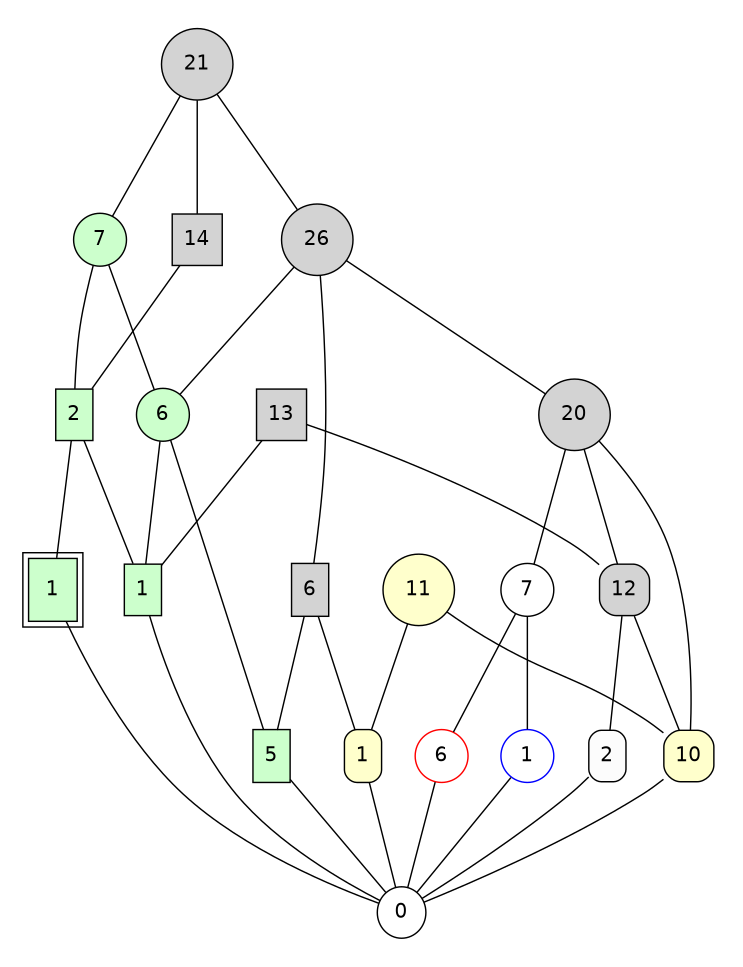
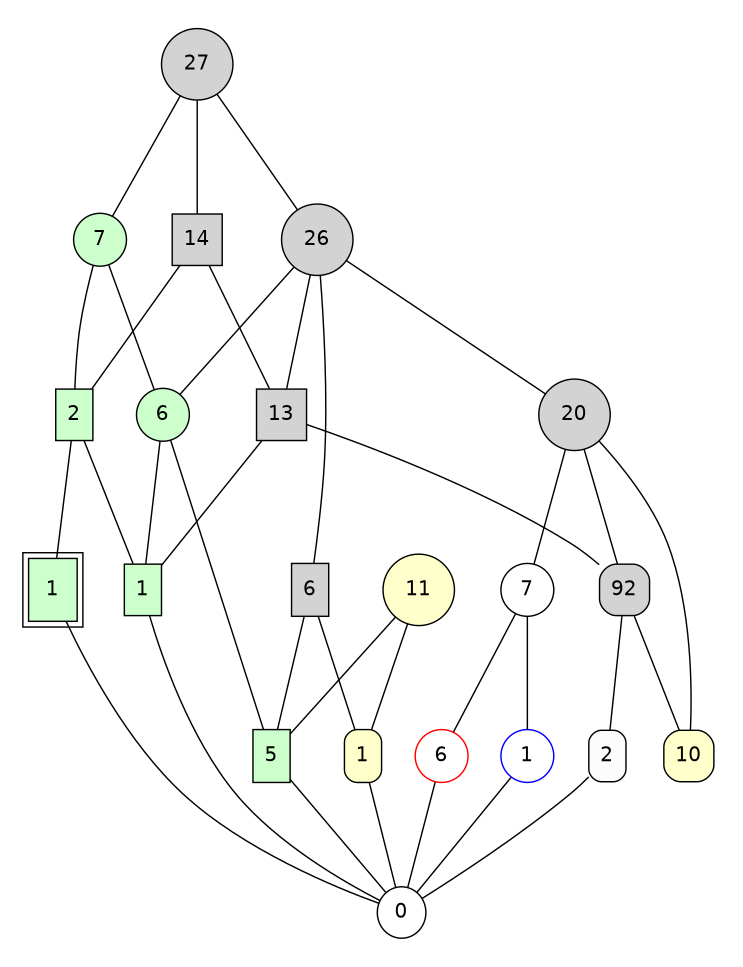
node "21": label "21" -> "27"
edge "14" -- "13": added
edge "26" -- "13": added
node "12": label "12" -> "92"
edge "11" -- "10": now "11" -- "5"
edge "10" -- "0": removed
